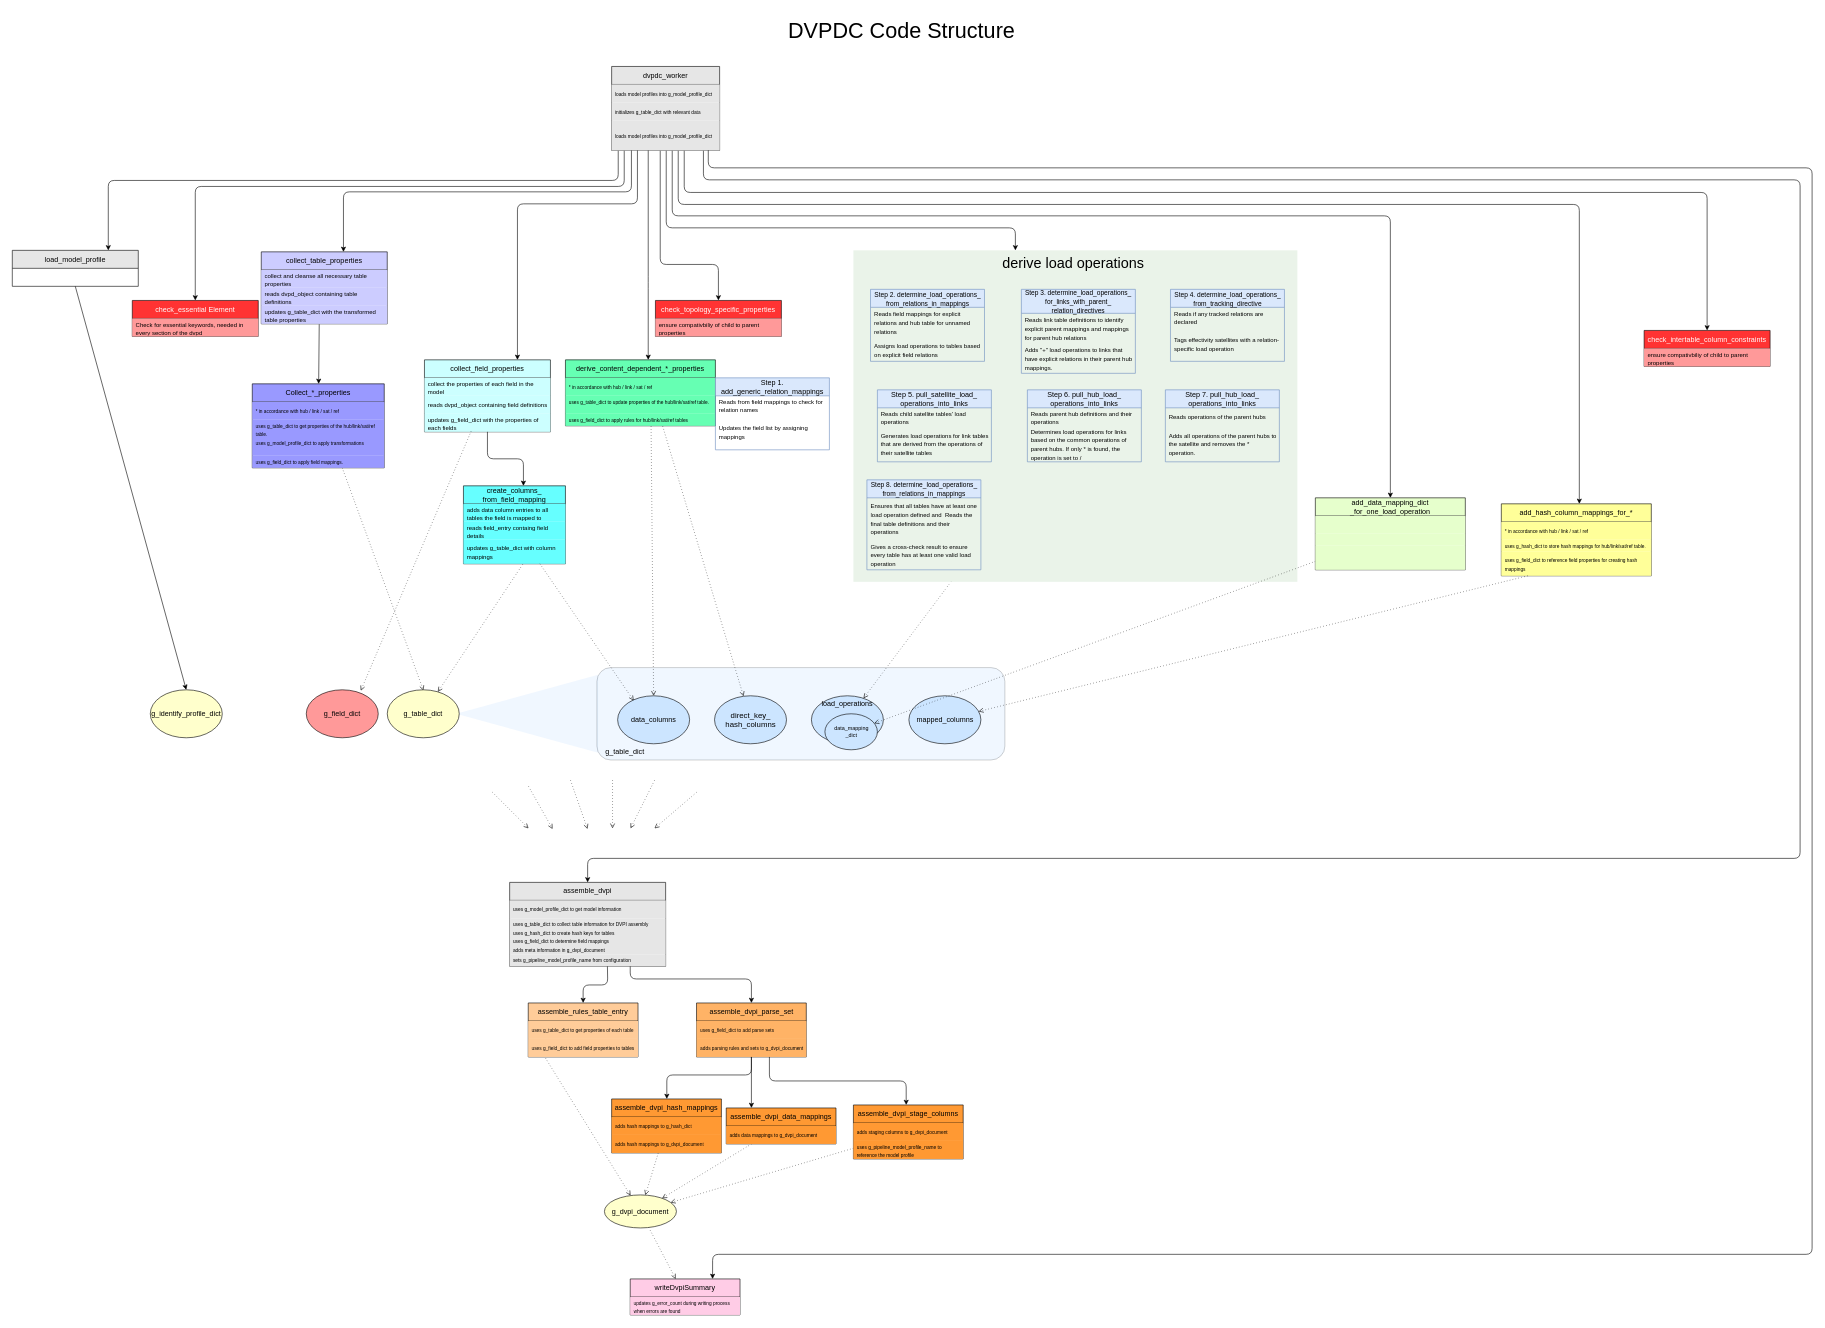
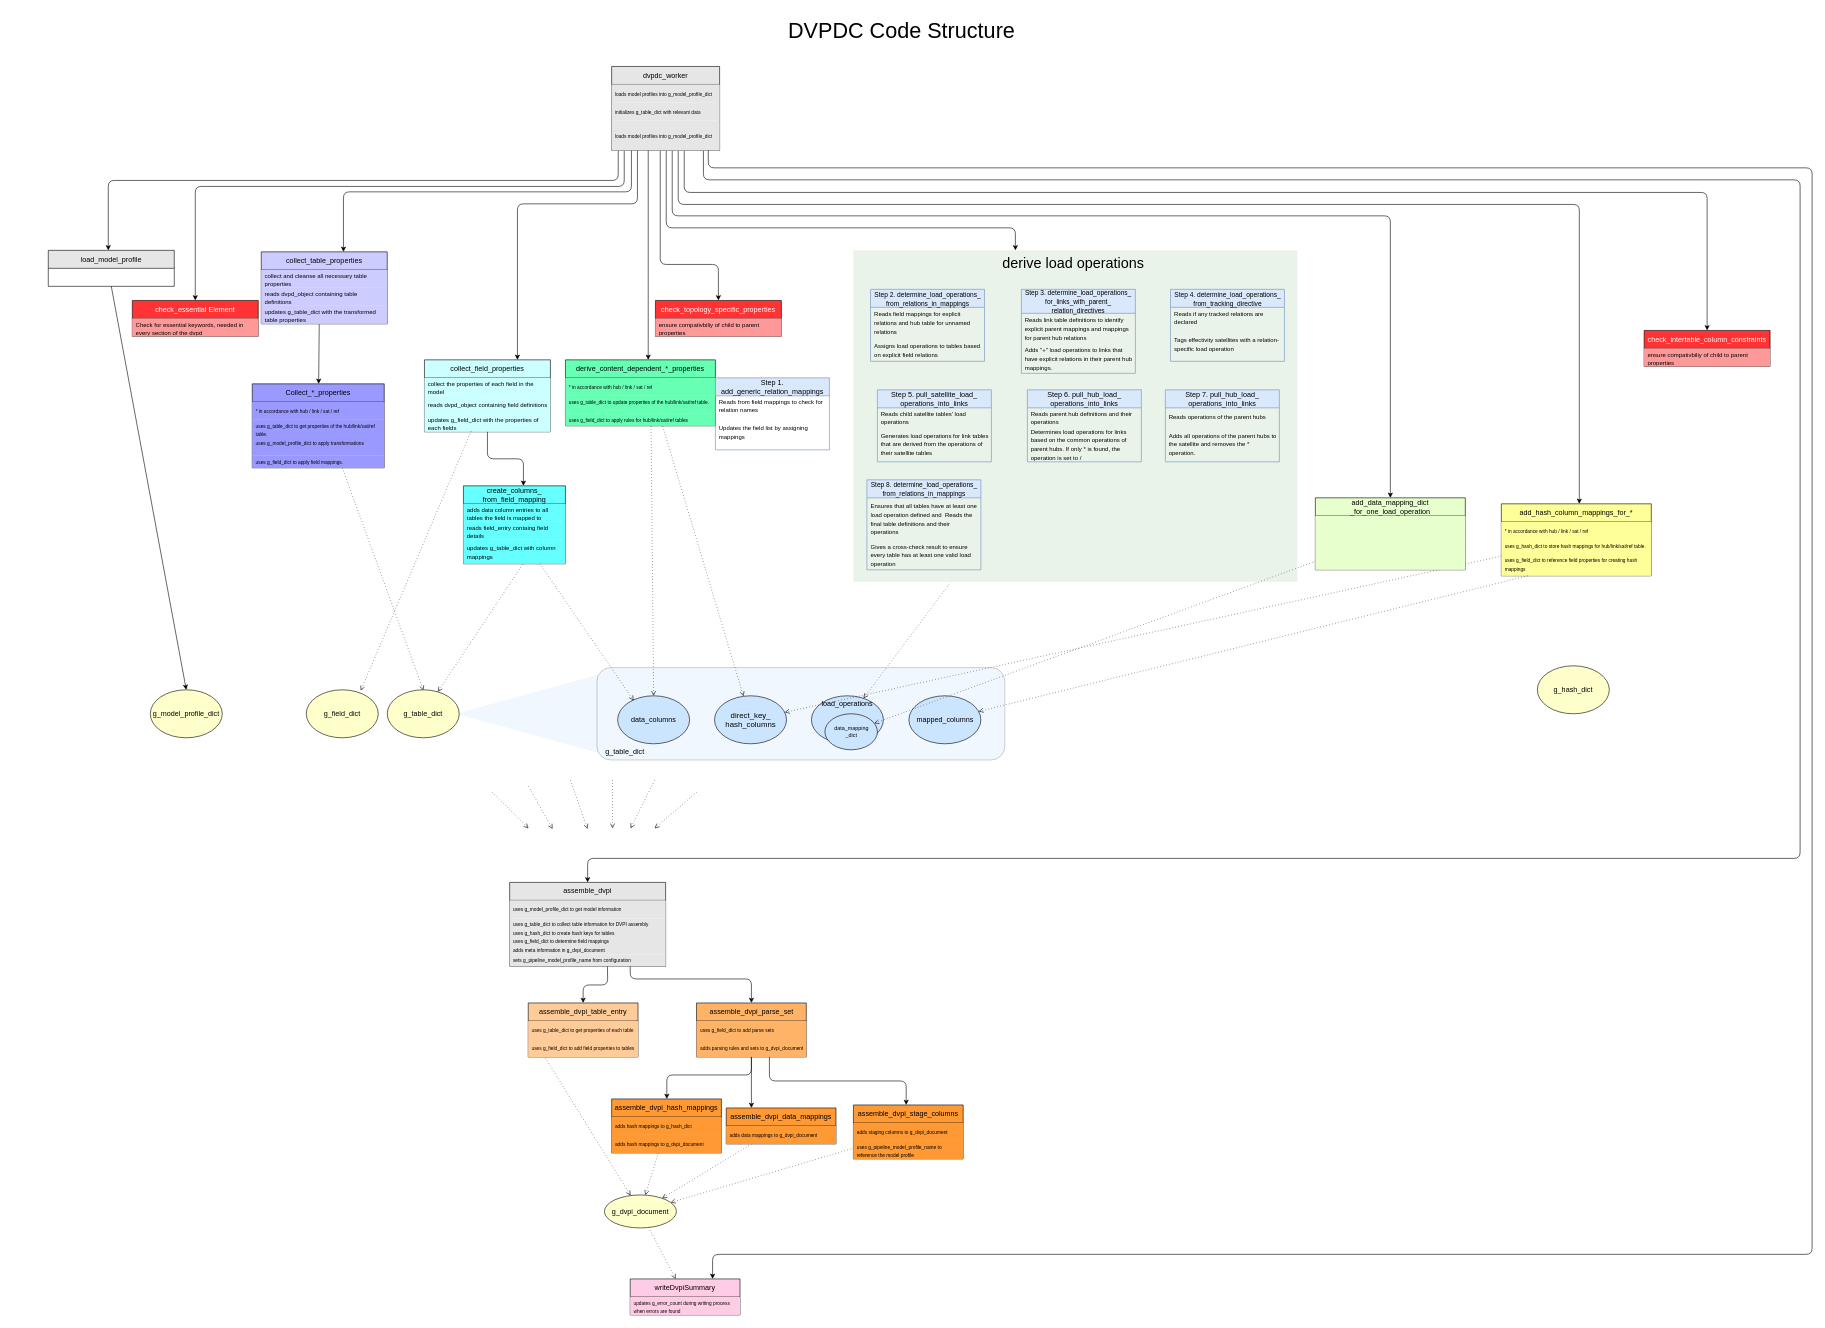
node "load_model_profile": moved (75, 268) -> (111, 268)
node "g_hash_dict": added
edge "add_hash_column_mappings_for_*" -> "direct_key_ hash_columns": added
node "g_identify_profile_dict": label "g_identify_profile_dict" -> "g_model_profile_dict"
node "g_field_dict": fillcolor #ff9999 -> #ffffcc
node "assemble_rules_table_entry": label "assemble_rules_table_entry" -> "assemble_dvpi_table_entry"
